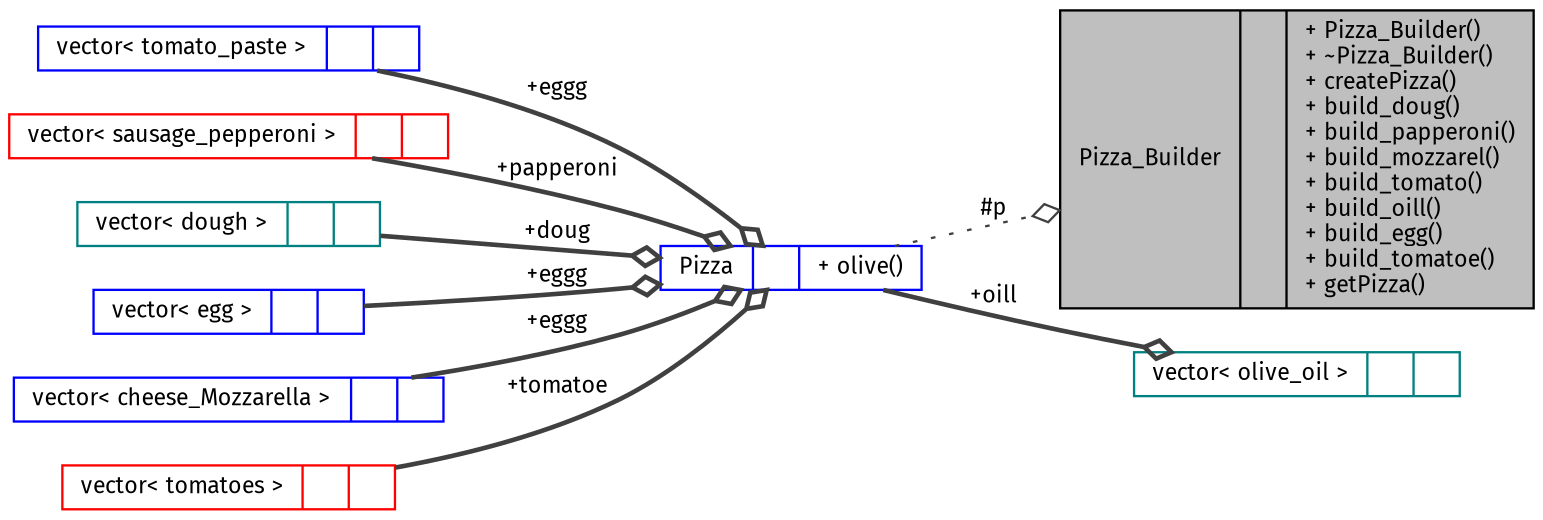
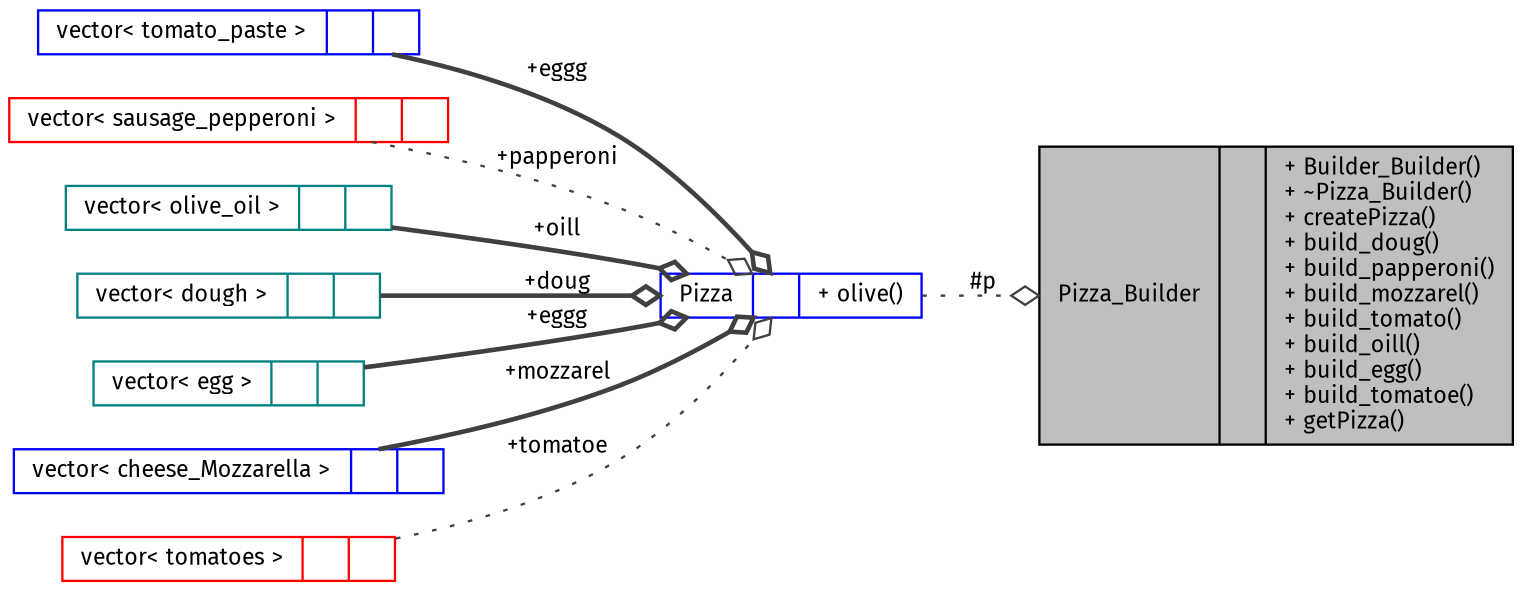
node "Pizza_Builder": text "+ Pizza_Builder()" -> "+ Builder_Builder()"
edge "vector< sausage_pepperoni >" -> "Pizza": style bold -> dotted
node "vector< egg >": color blue -> teal
edge "Pizza" -> "vector< olive_oil >": reversed
edge "vector< cheese_Mozzarella >" -> "Pizza": label " +eggg" -> " +mozzarel"
edge "vector< tomatoes >" -> "Pizza": style bold -> dotted
